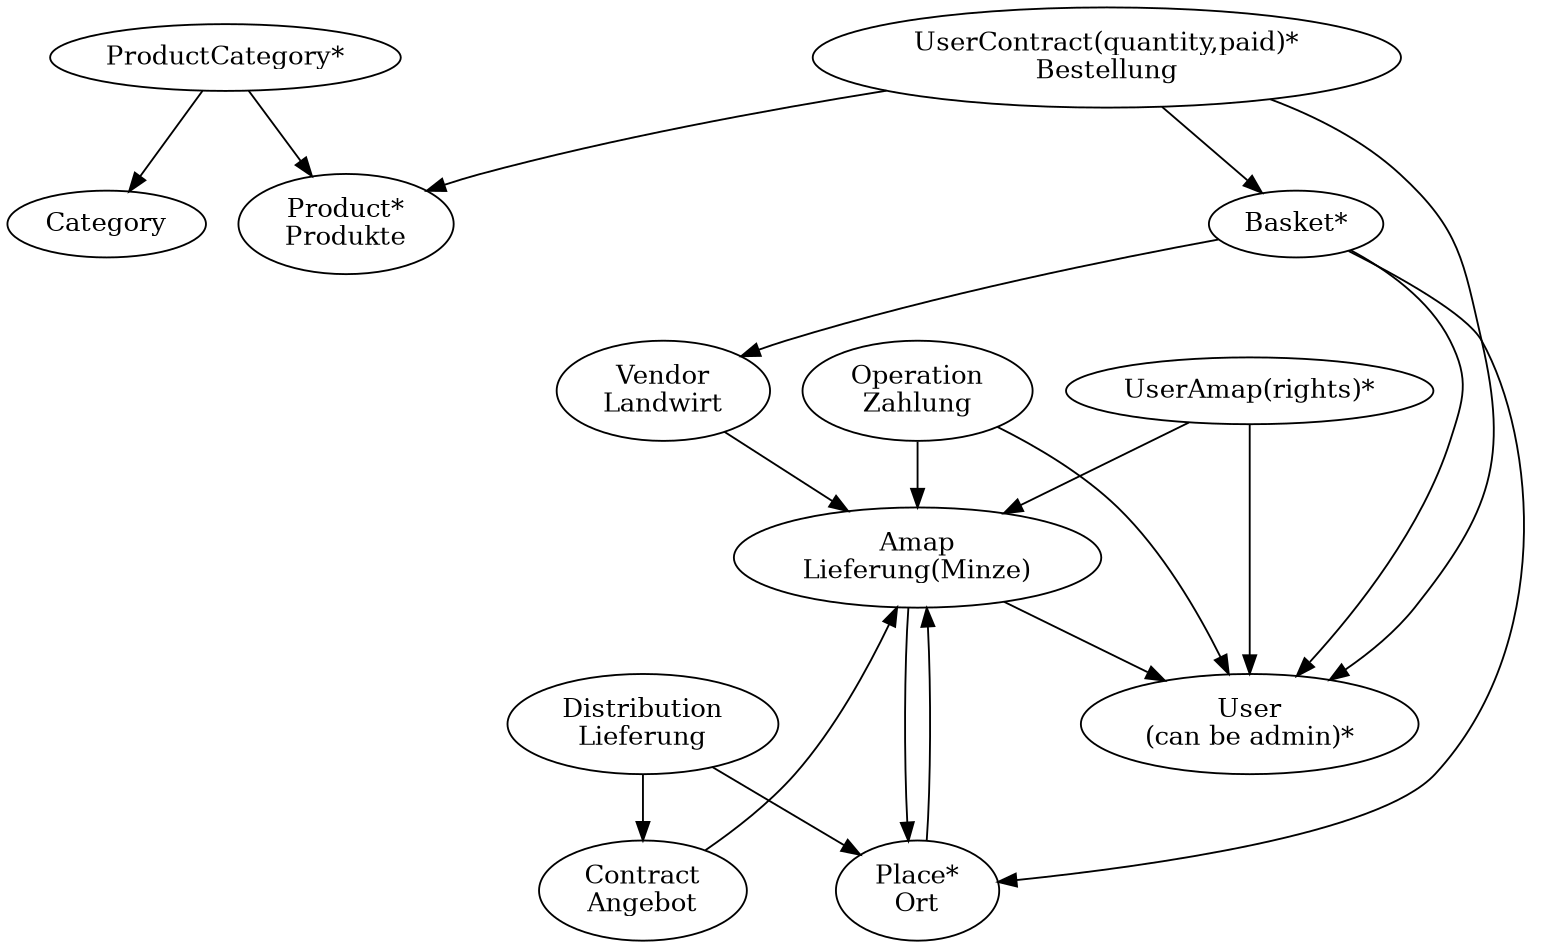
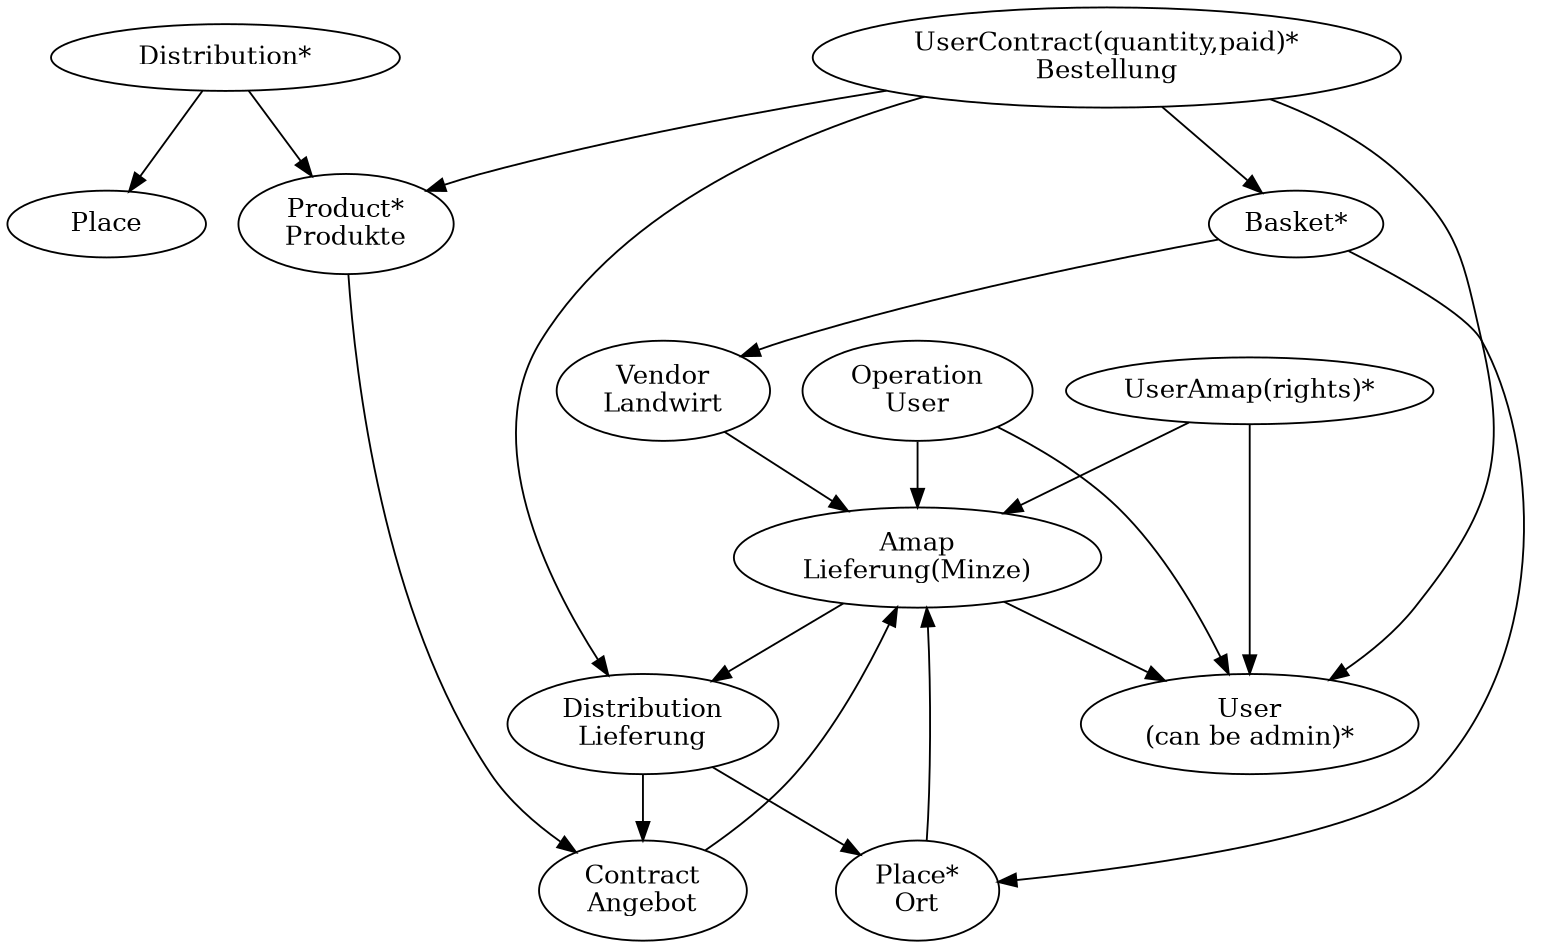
node "ProductCategory*": label "ProductCategory*" -> "Distribution*"
node "Category": label "Category" -> "Place"
edge "UserContract(quantity,paid)* Bestellung" -> "Distribution Lieferung": added
node "Operation Zahlung": label "Operation Zahlung" -> "Operation User"
edge "Basket*" -> "User (can be admin)*": removed
edge "Product* Produkte" -> "Contract Angebot": added
edge "Amap Lieferung(Minze)" -> "Place* Ort": now "Amap Lieferung(Minze)" -> "Distribution Lieferung"
